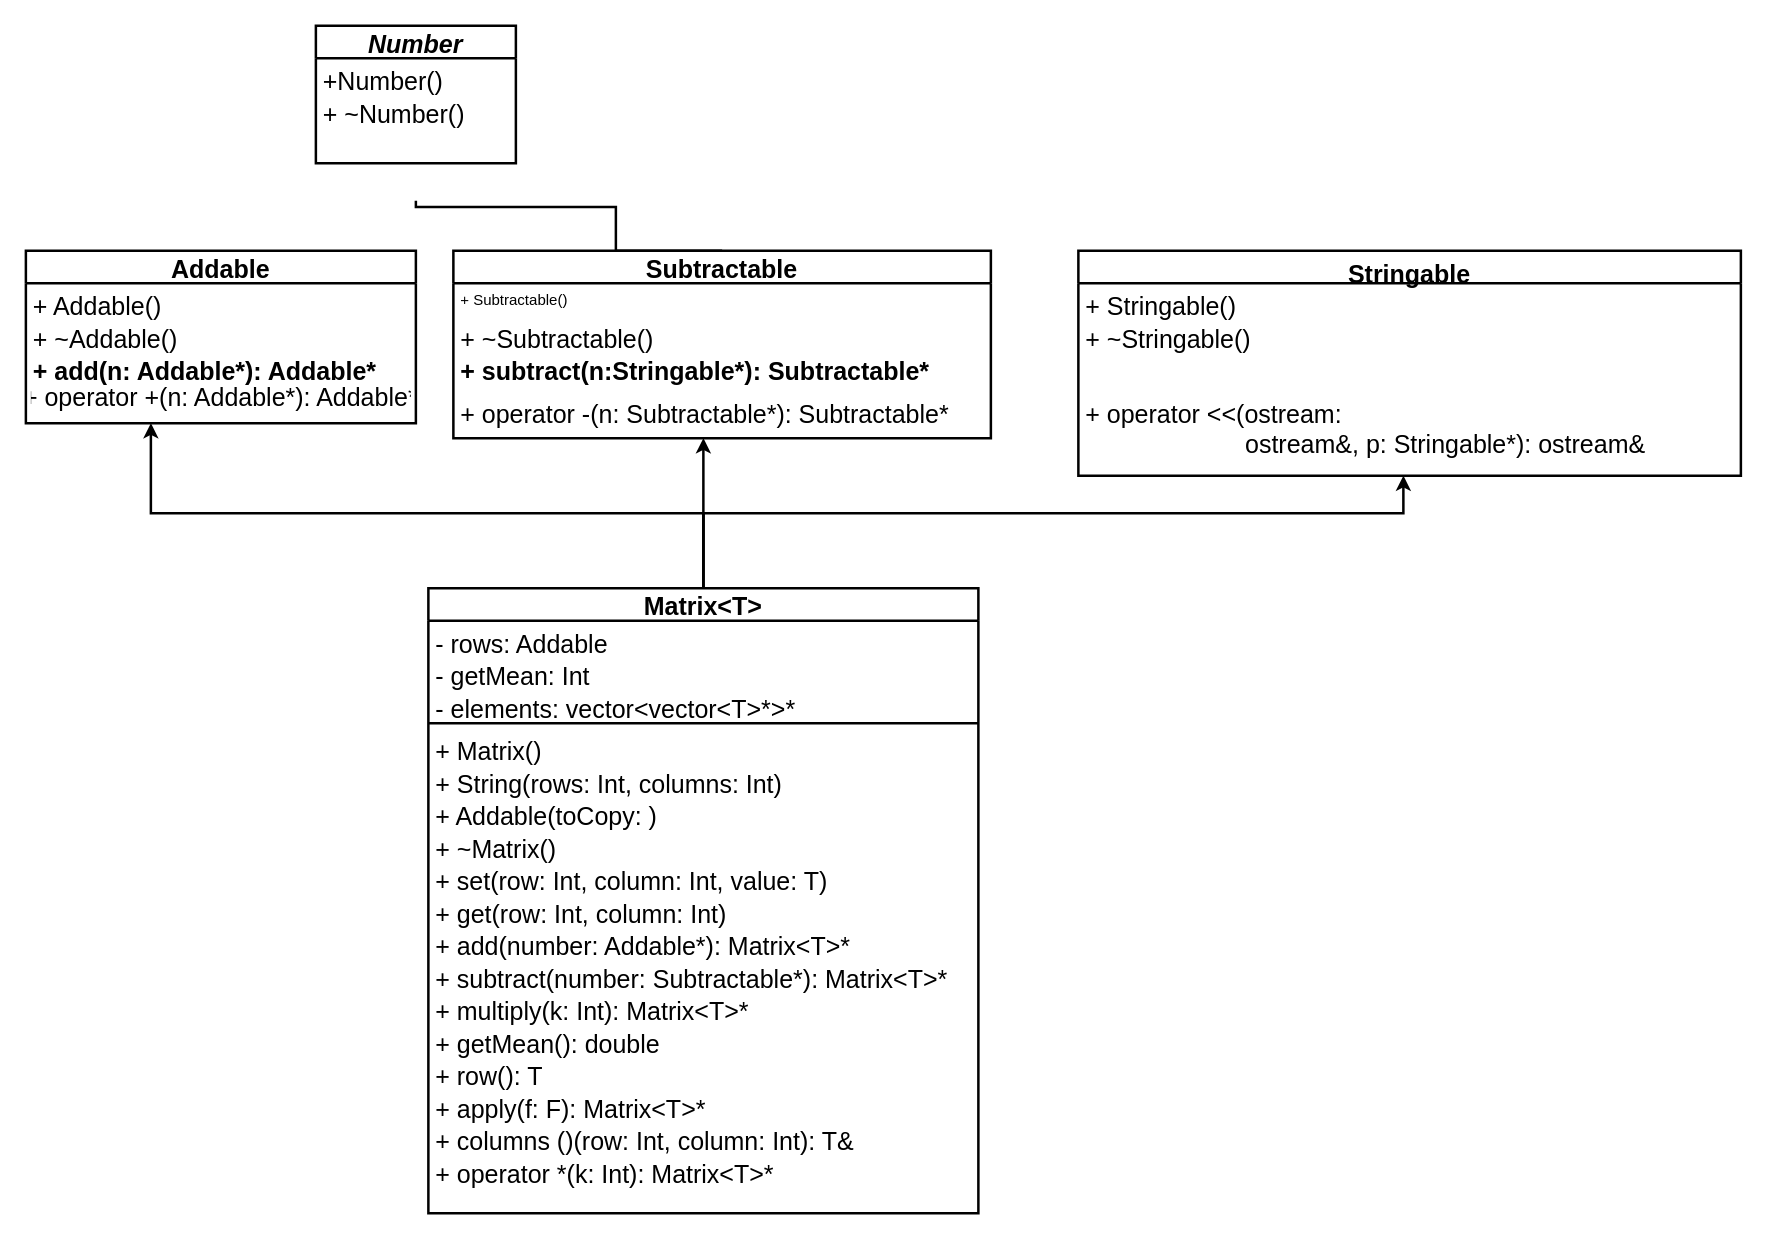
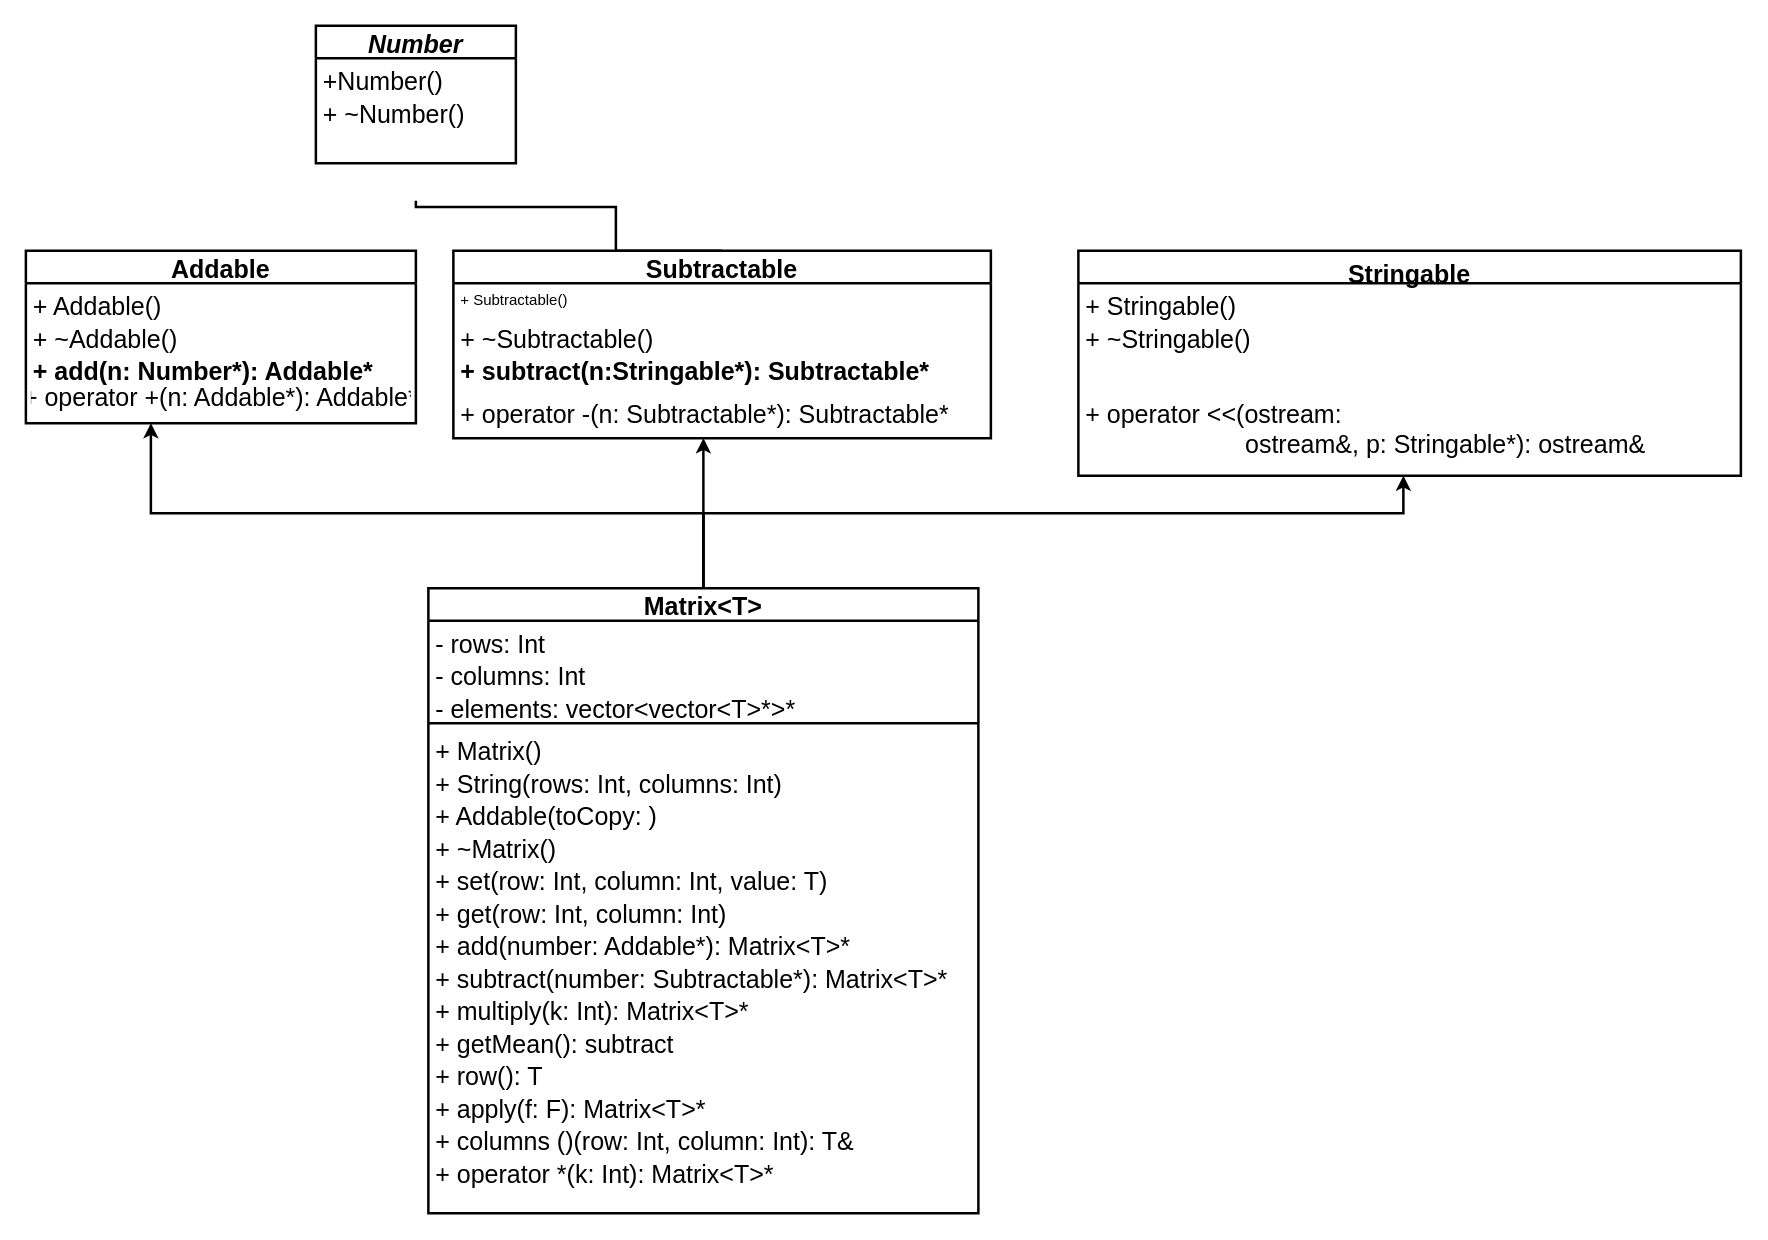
node "+ add(n: Addable*): Addable*": label "+ add(n: Addable*): Addable*" -> "+ add(n: Number*): Addable*"
node "- rows: Addable": label "- rows: Addable" -> "- rows: Int"
node "- getMean: Int": label "- getMean: Int" -> "- columns: Int"
node "+ getMean(): double": label "+ getMean(): double" -> "+ getMean(): subtract"
